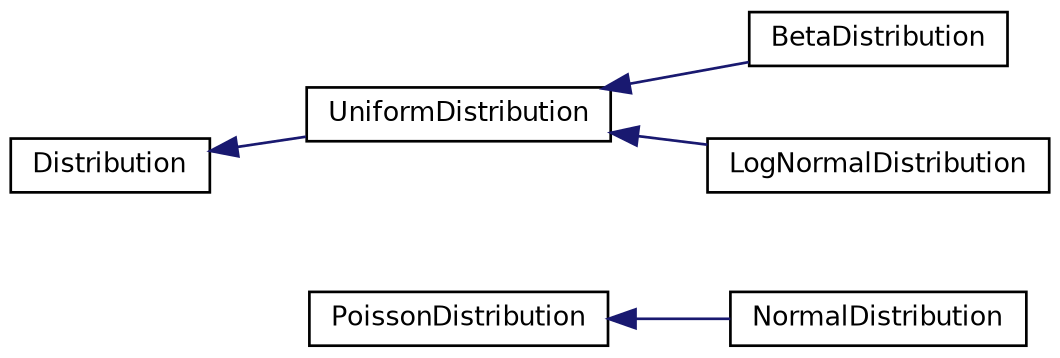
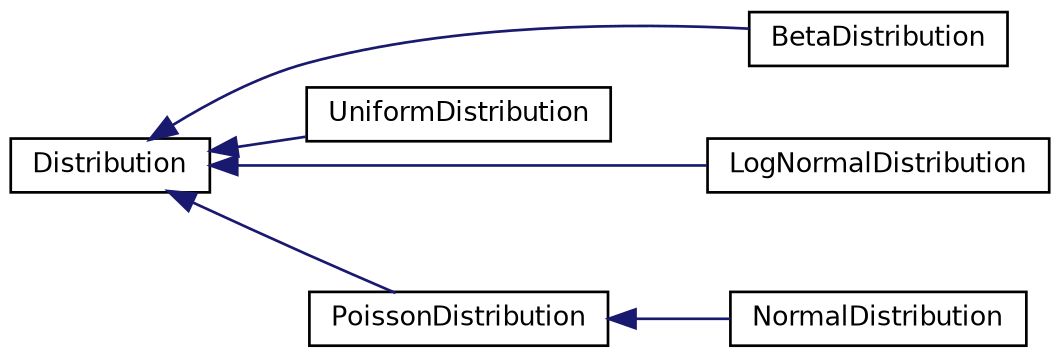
edge "BetaDistribution" -> "UniformDistribution": now "BetaDistribution" -> "Distribution"
edge "LogNormalDistribution" -> "UniformDistribution": now "LogNormalDistribution" -> "Distribution"
edge "PoissonDistribution" -> "Distribution": added
